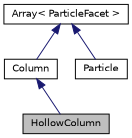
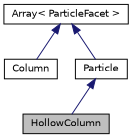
edge "HollowColumn" -> "Column": now "HollowColumn" -> "Particle"
